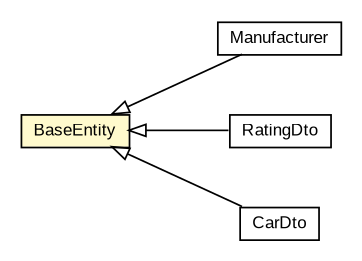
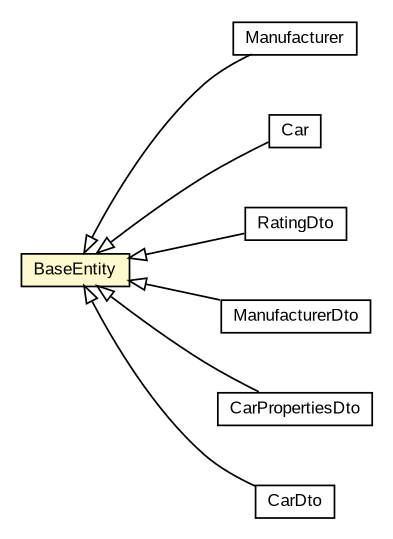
node "Car": added
node "ManufacturerDto": added
node "CarPropertiesDto": added
